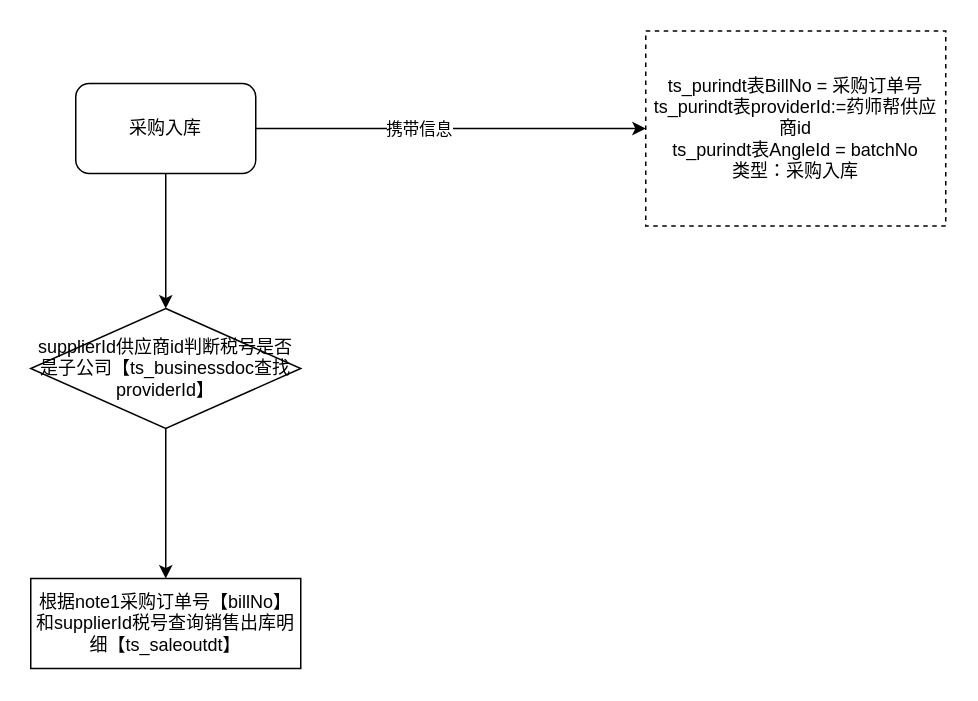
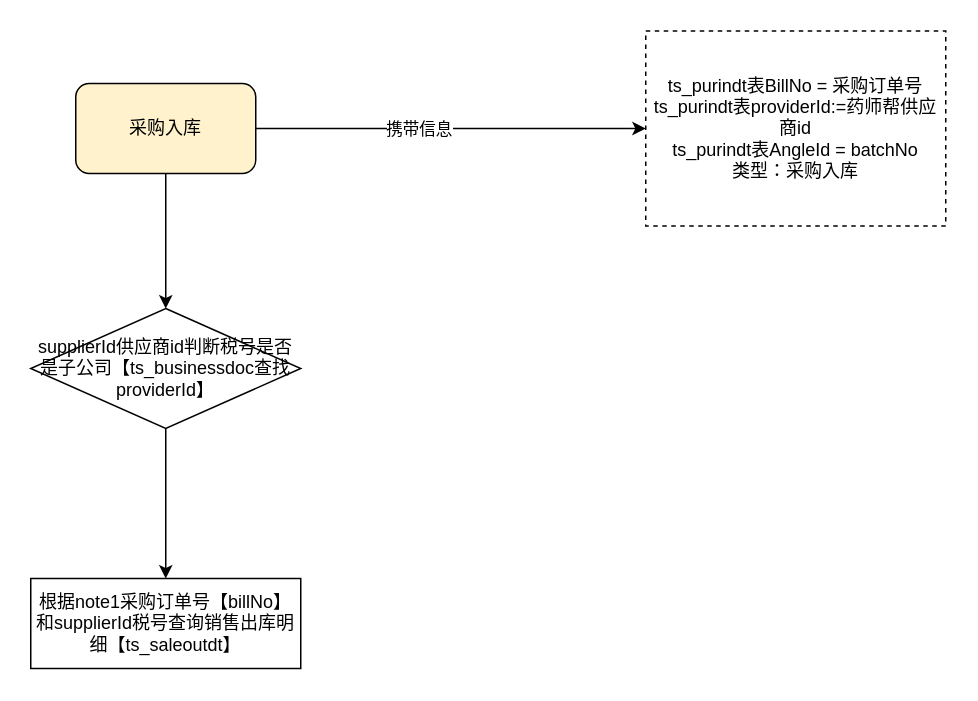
node "采购入库": fillcolor #ffffff -> #fff2cc
